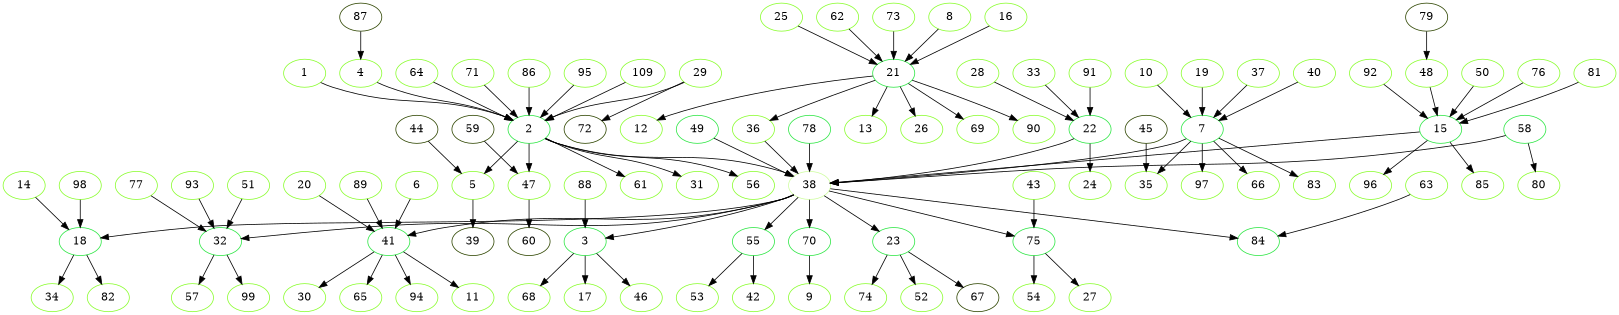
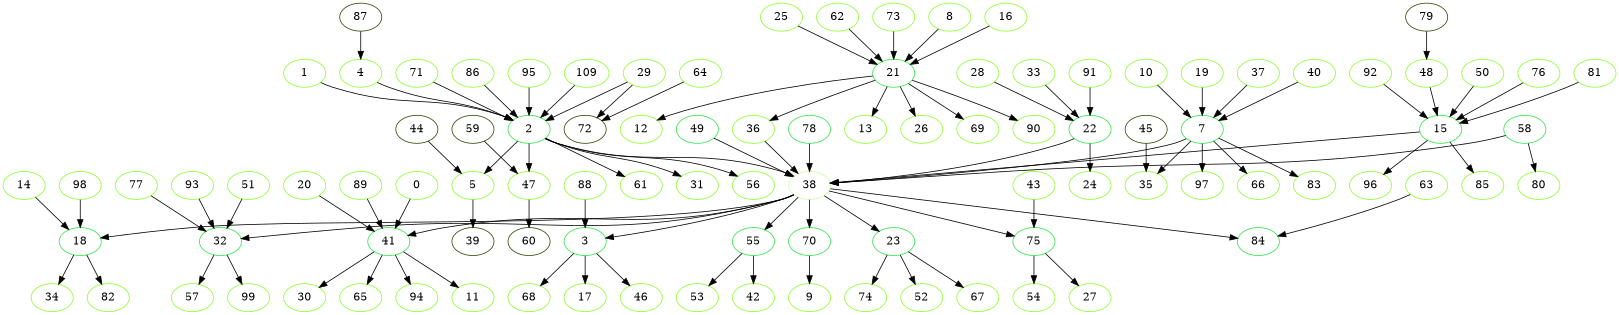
edge "64" -> "2": now "64" -> "72"
node "6": label "6" -> "0"
node "67": color #2e4500 -> #8afd2e
